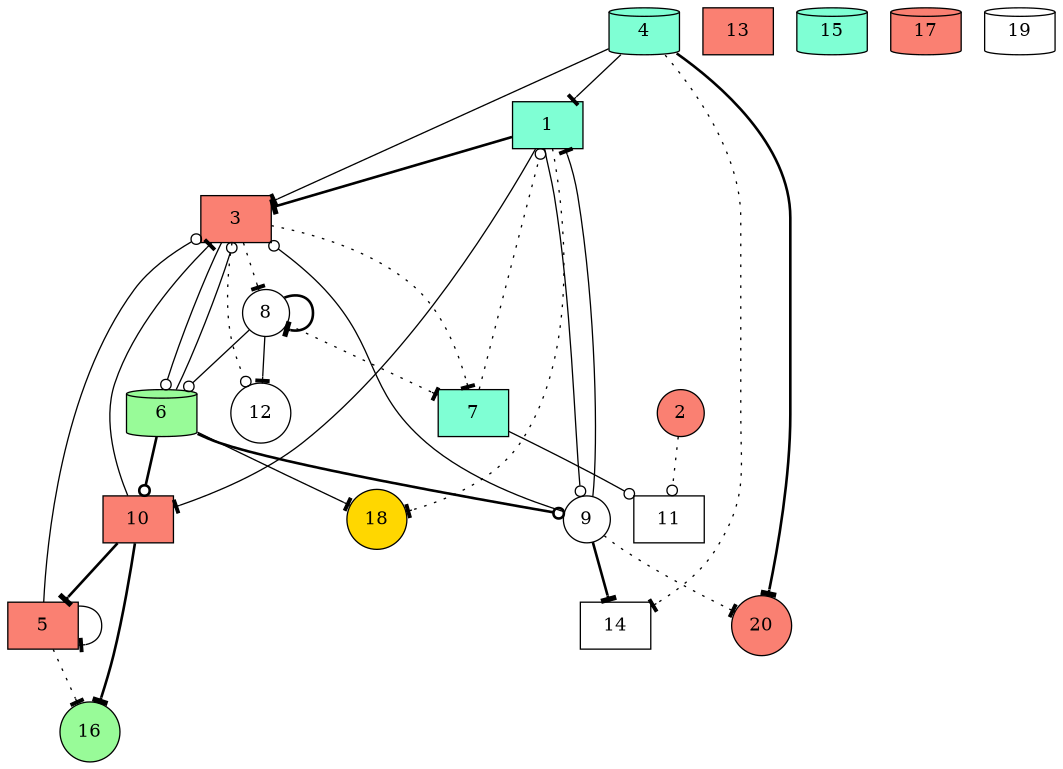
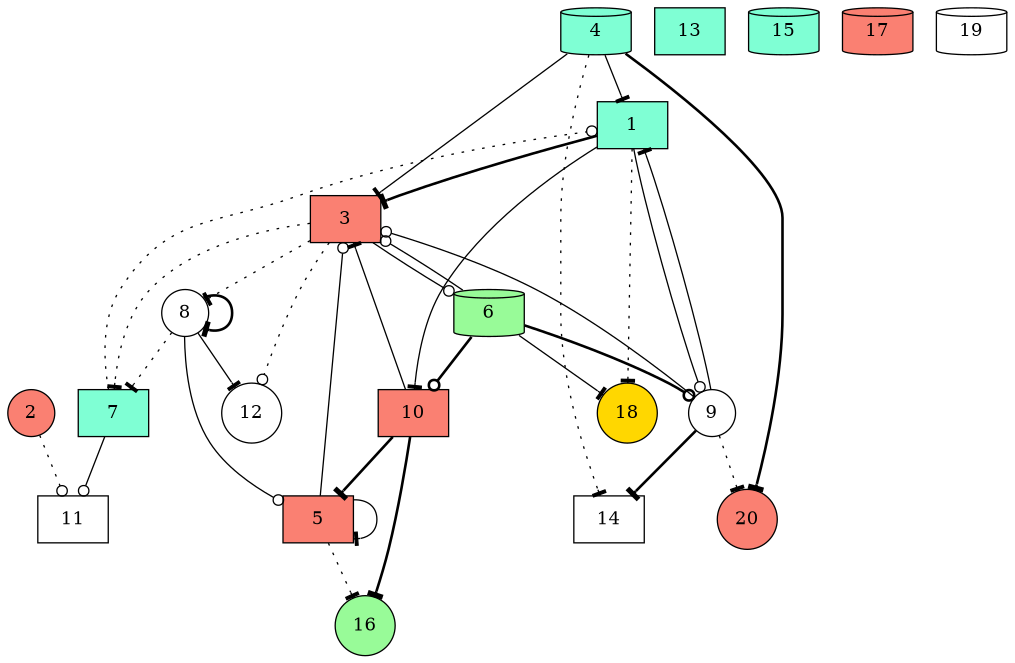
node "13": fillcolor salmon -> aquamarine
edge "8" -> "6": now "8" -> "5"
